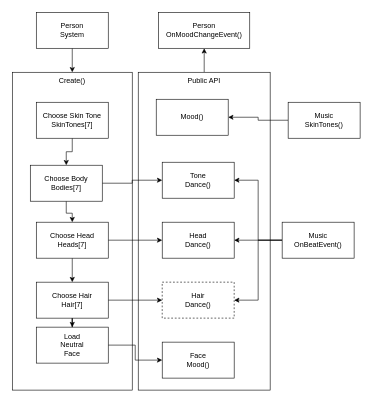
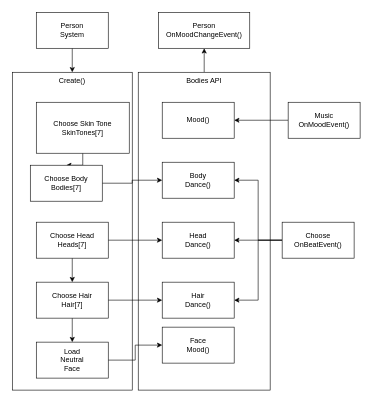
node "Public API": label "Public API" -> "Bodies API"
node "Mood()": moved (192, 117) -> (198, 120)
node "Choose Skin Tone SkinTones[7]": size 72x36 -> 93x51
node "Music SkinTones()": label "Music SkinTones()" -> "Music OnMoodEvent()"
node "Tone Dance()": label "Tone Dance()" -> "Body Dance()"
edge "Choose Body Bodies[7]" -> "Choose Head Heads[7]": removed
node "Music OnBeatEvent()": label "Music OnBeatEvent()" -> "Choose OnBeatEvent()"
node "Hair Dance()": style dashed -> solid
node "Load Neutral Face": moved (72, 345) -> (72, 360)
node "Face Mood()": moved (198, 360) -> (198, 345)
